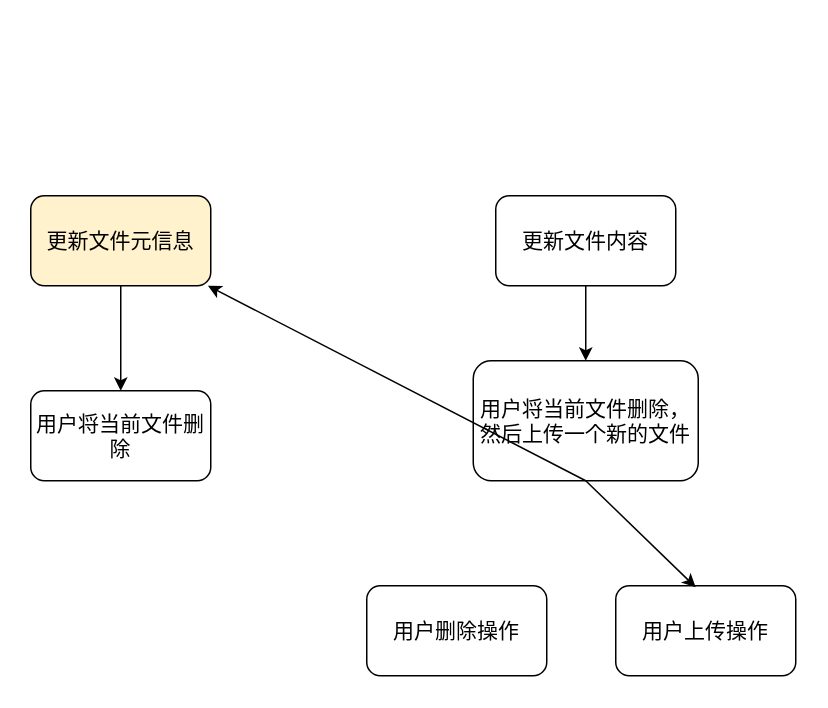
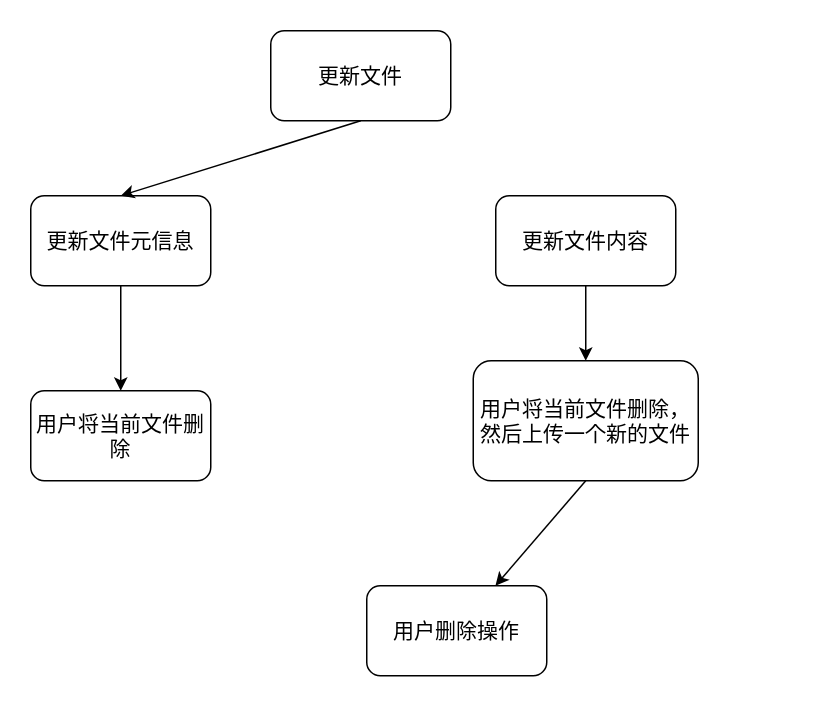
node "更新文件": added
edge "更新文件" -> "更新文件元信息": added
node "更新文件元信息": fillcolor #fff2cc -> #ffffff
edge "用户将当前文件删除，然后上传一个新的文件" -> "更新文件元信息": now "用户将当前文件删除，然后上传一个新的文件" -> "用户删除操作"
edge "用户将当前文件删除，然后上传一个新的文件" -> "用户上传操作": removed
node "用户上传操作": removed
